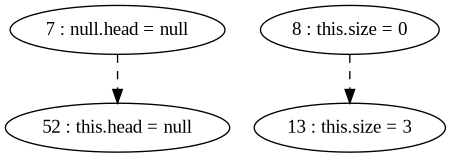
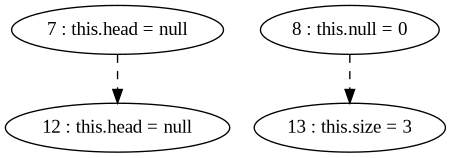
node "7 : null.head = null": label "7 : null.head = null" -> "7 : this.head = null"
node "8 : this.size = 0": label "8 : this.size = 0" -> "8 : this.null = 0"
node "52 : this.head = null": label "52 : this.head = null" -> "12 : this.head = null"
